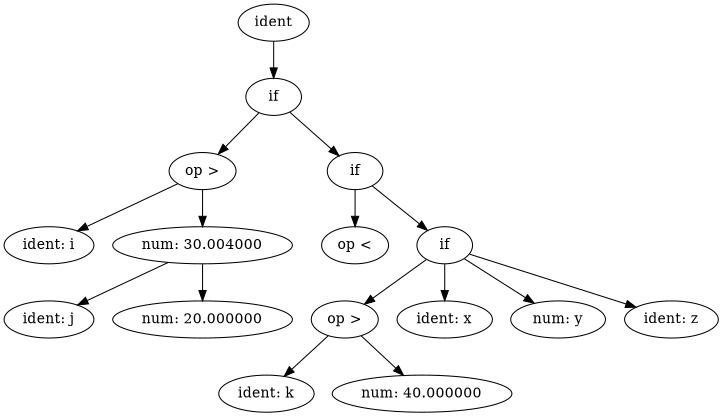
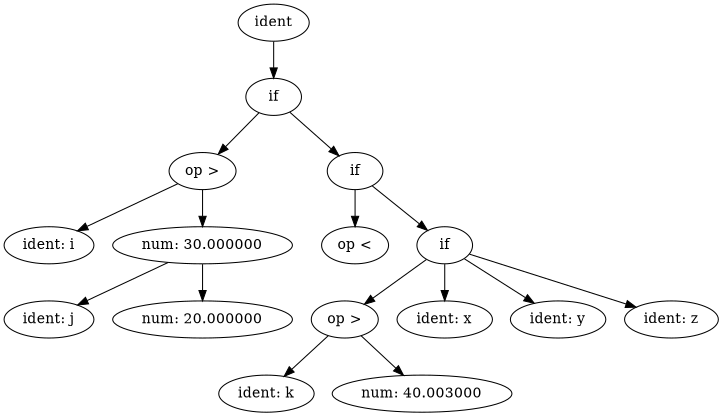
node "num: 30.004000": label "num: 30.004000" -> "num: 30.000000"
node "num: y": label "num: y" -> "ident: y"
node "num: 40.000000": label "num: 40.000000" -> "num: 40.003000"
